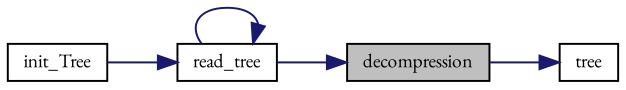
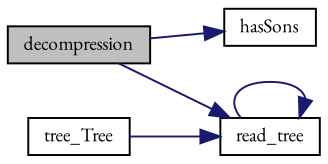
node "init_Tree": label "init_Tree" -> "tree_Tree"
edge "read_tree" -> "decompression": reversed
node "tree": label "tree" -> "hasSons"
